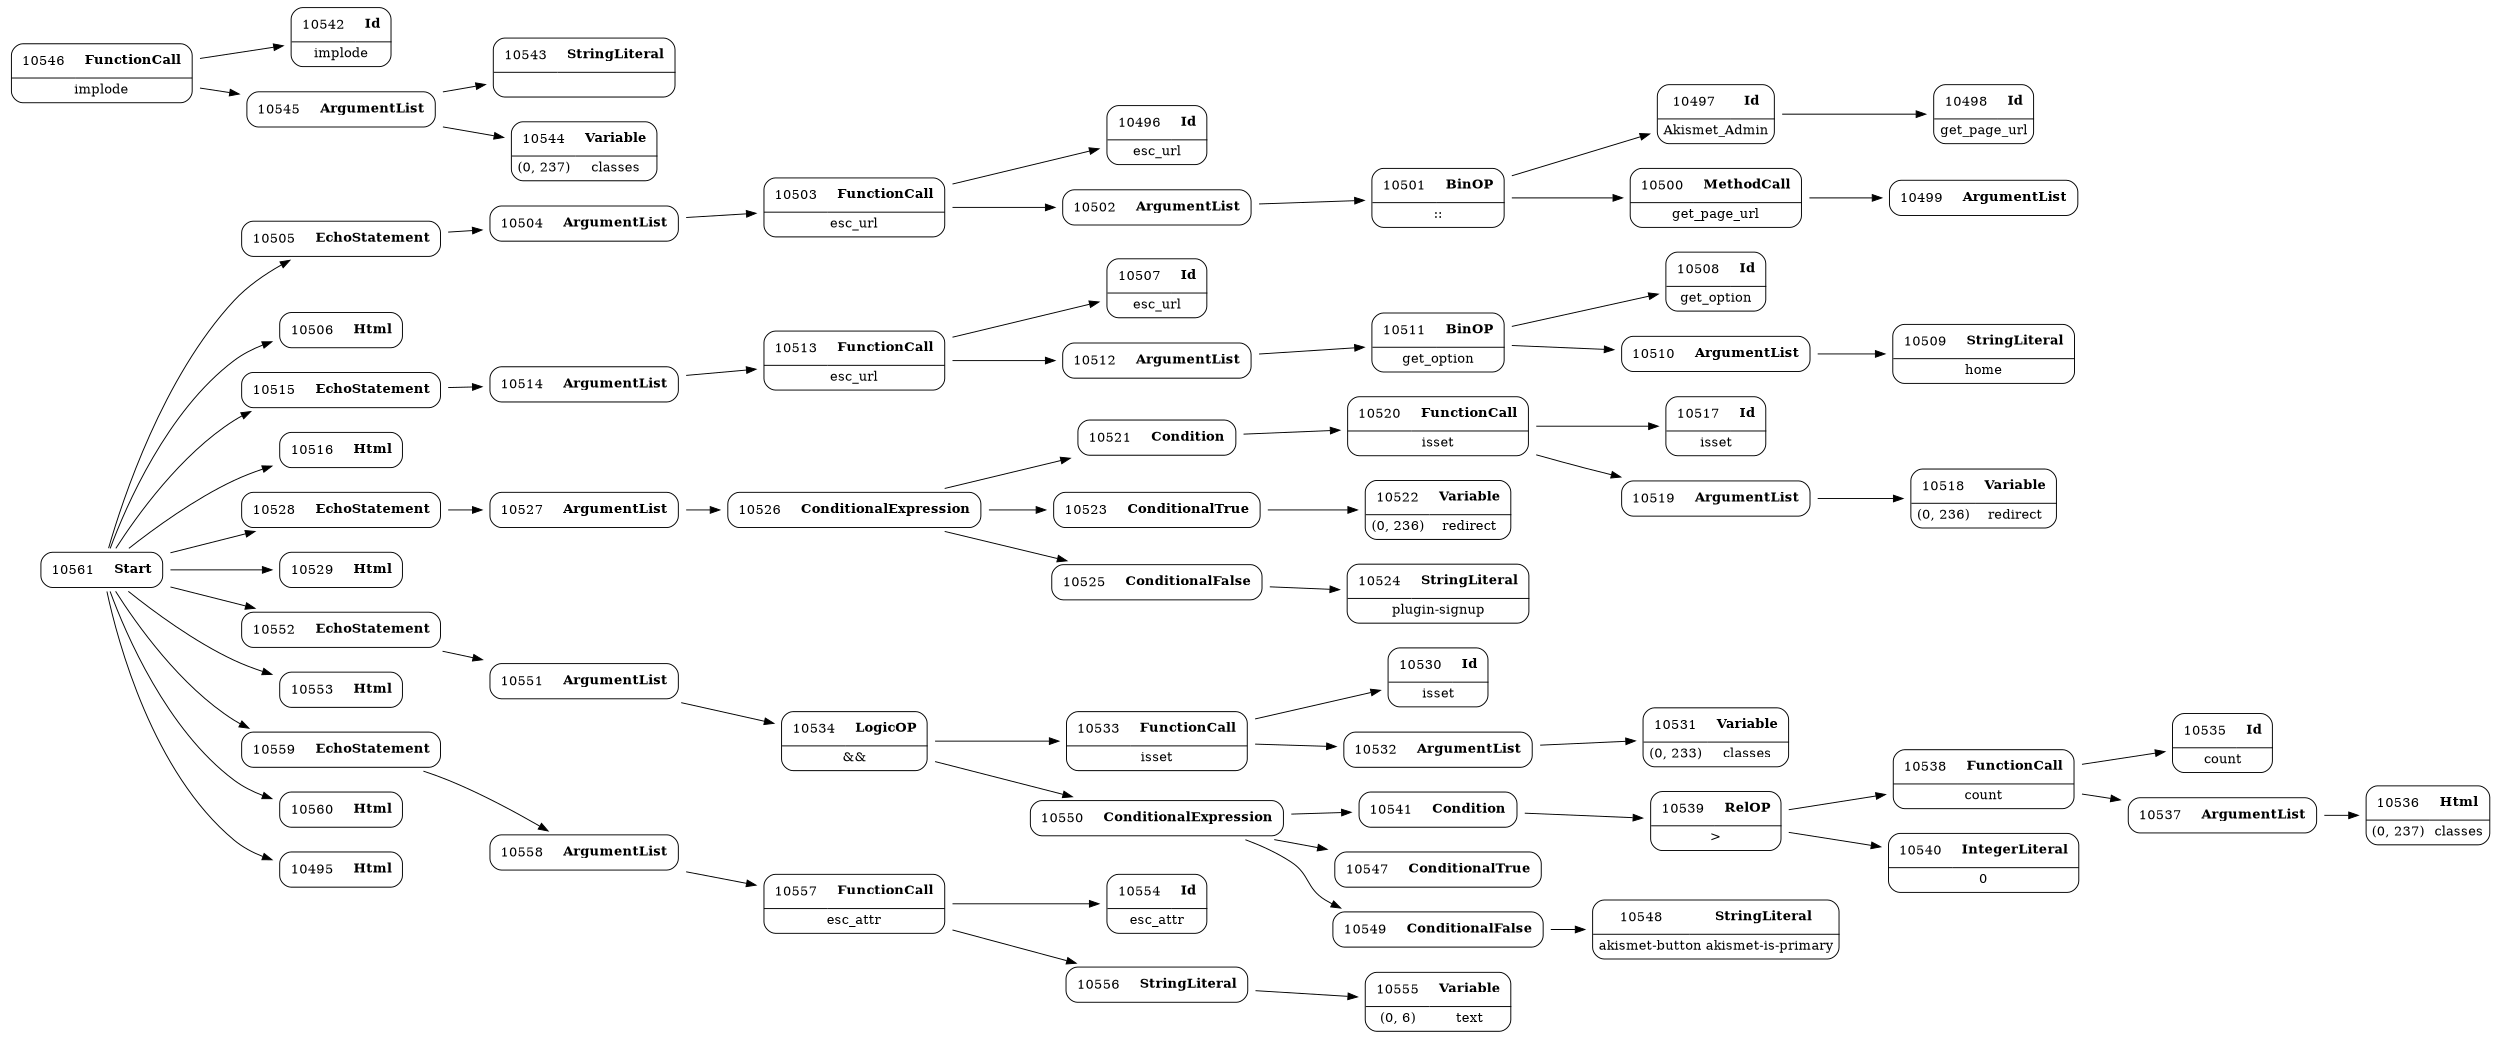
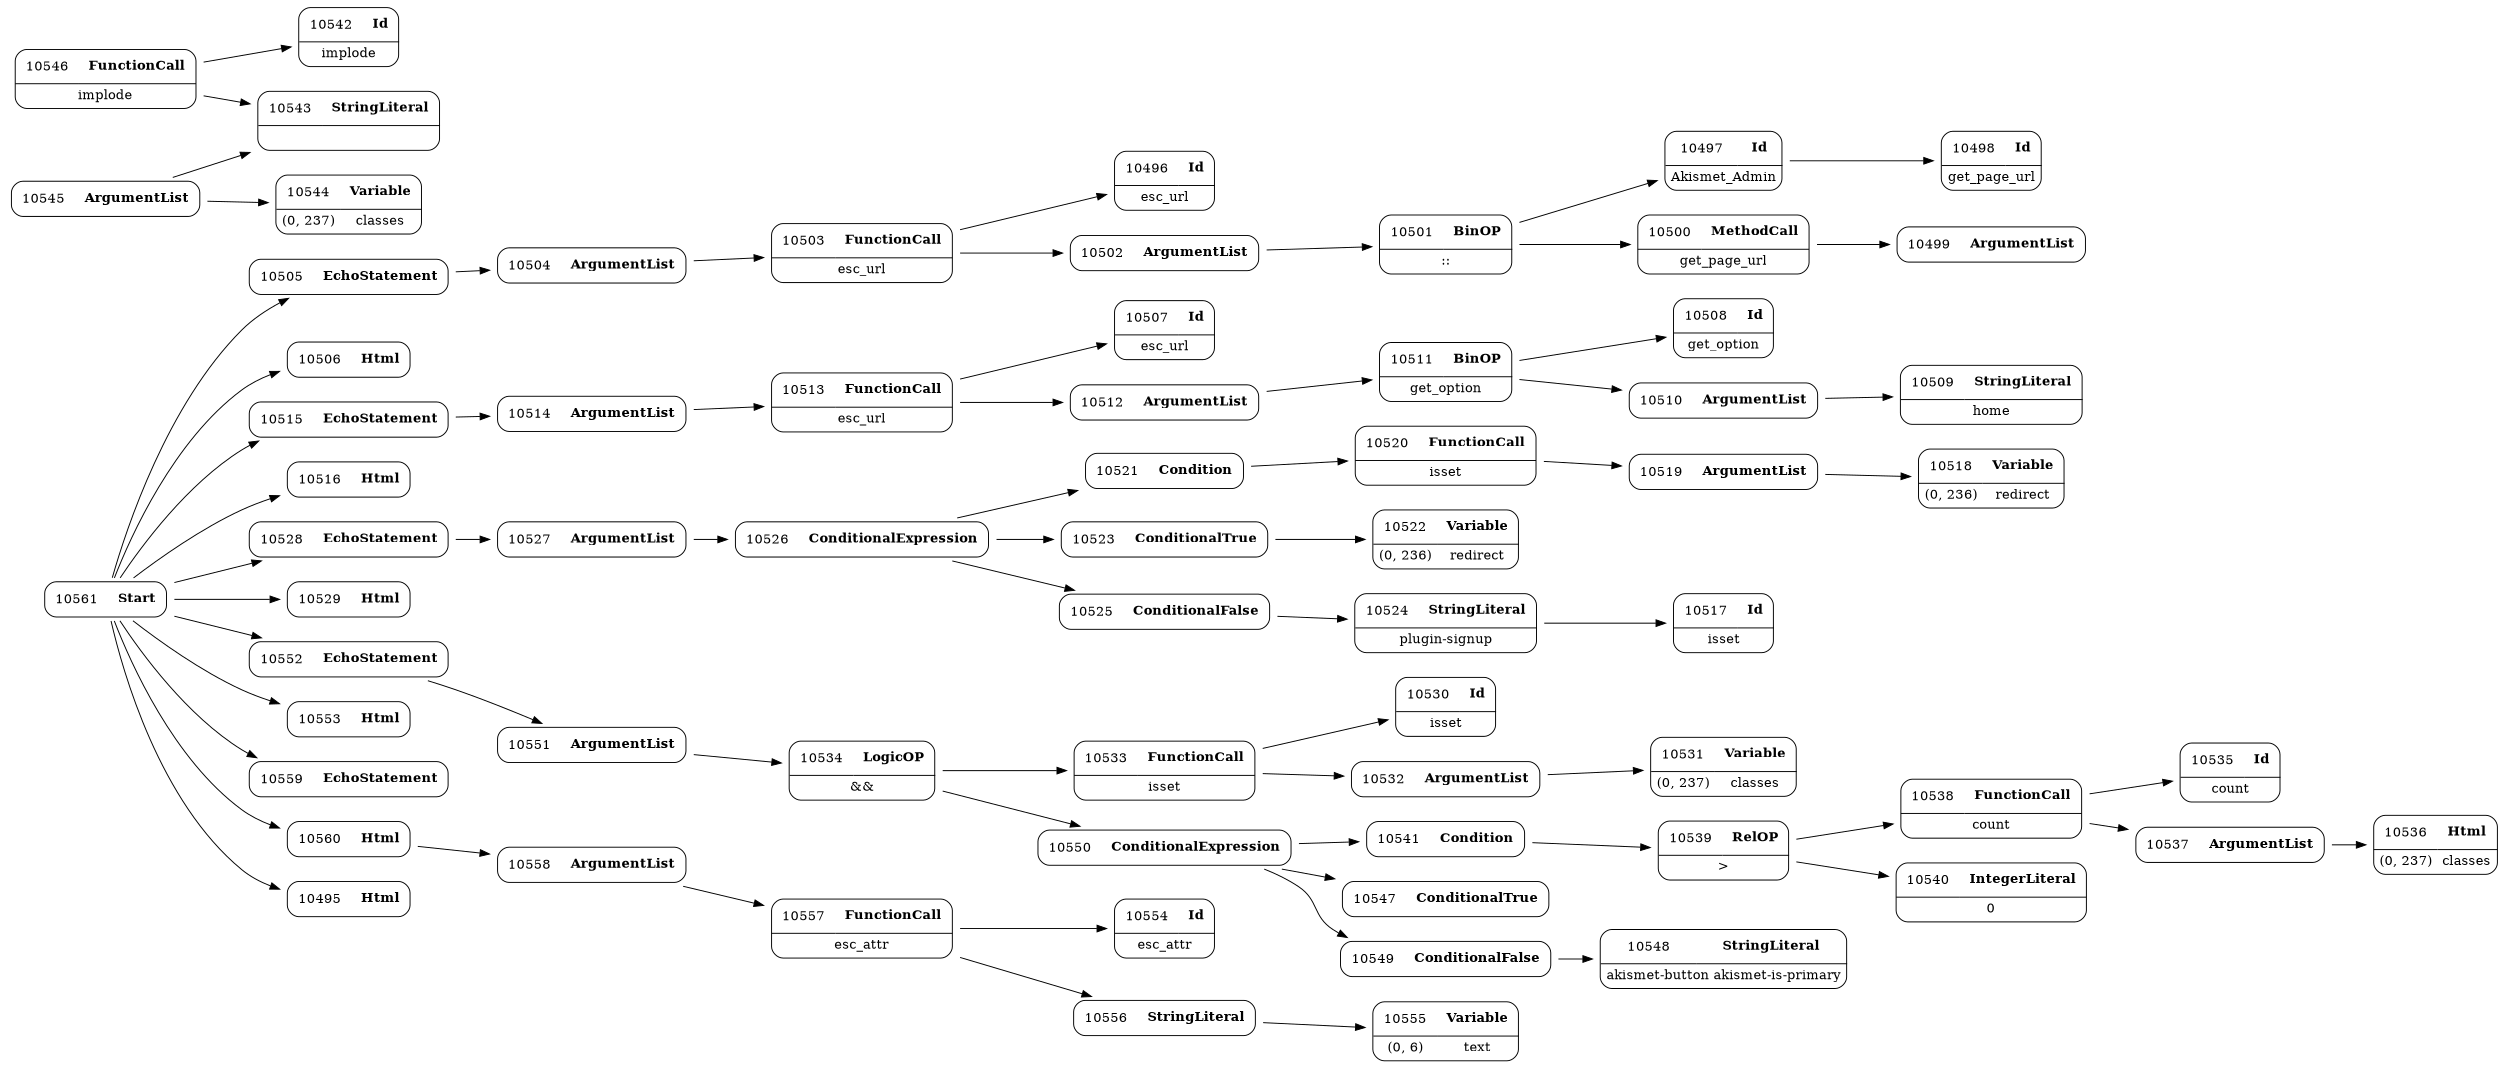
edge "10546" -> "10545": now "10546" -> "10543"
edge "10520" -> "10517": now "10524" -> "10517"
node "10531": text "(0, 233)" -> "(0, 237)"
edge "10559" -> "10558": now "10560" -> "10558"
